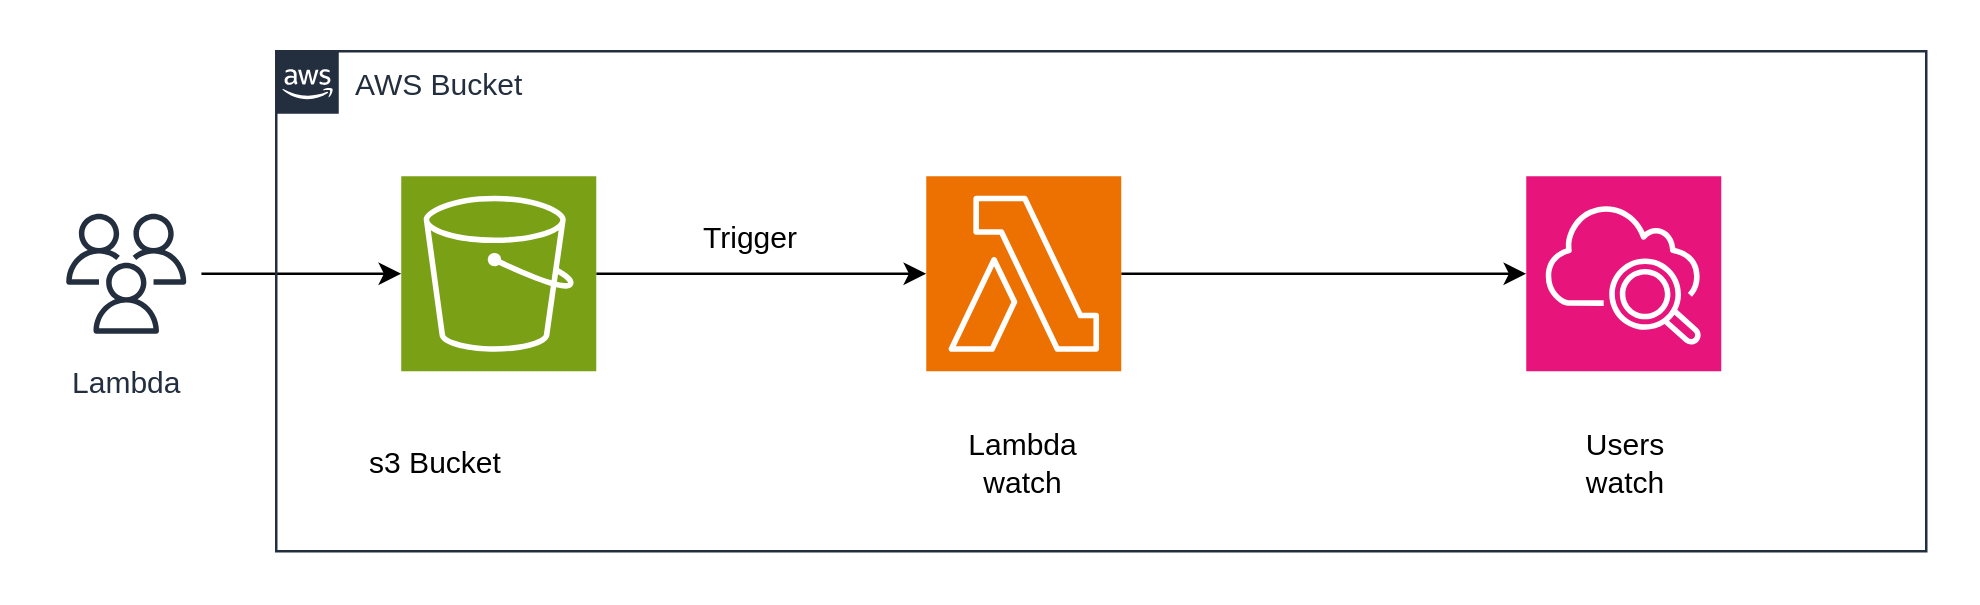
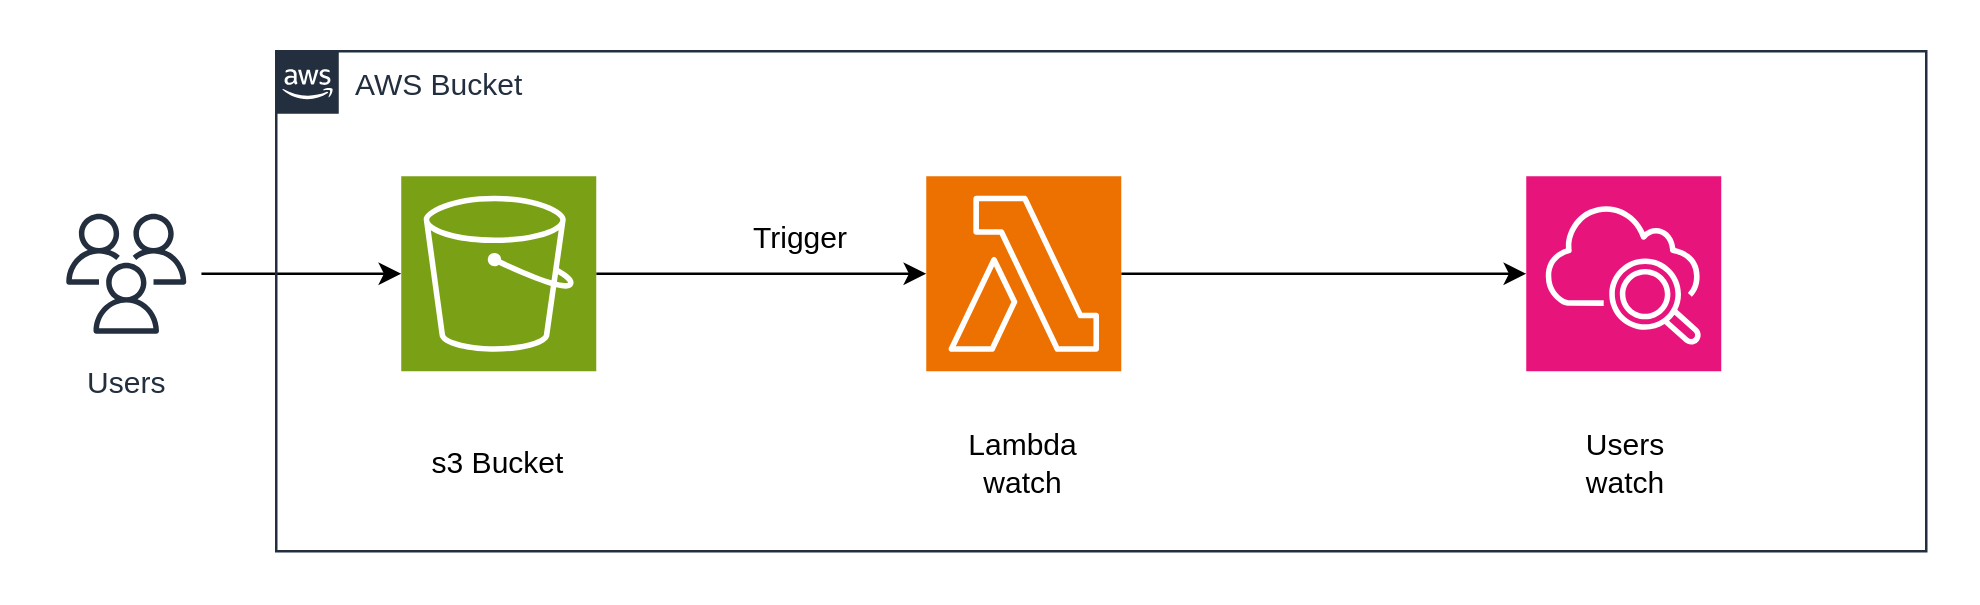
node "Trigger": moved (751, 239) -> (801, 239)
node "Lambda": label "Lambda" -> "Users"
node "s3 Bucket": moved (436, 464) -> (499, 464)
